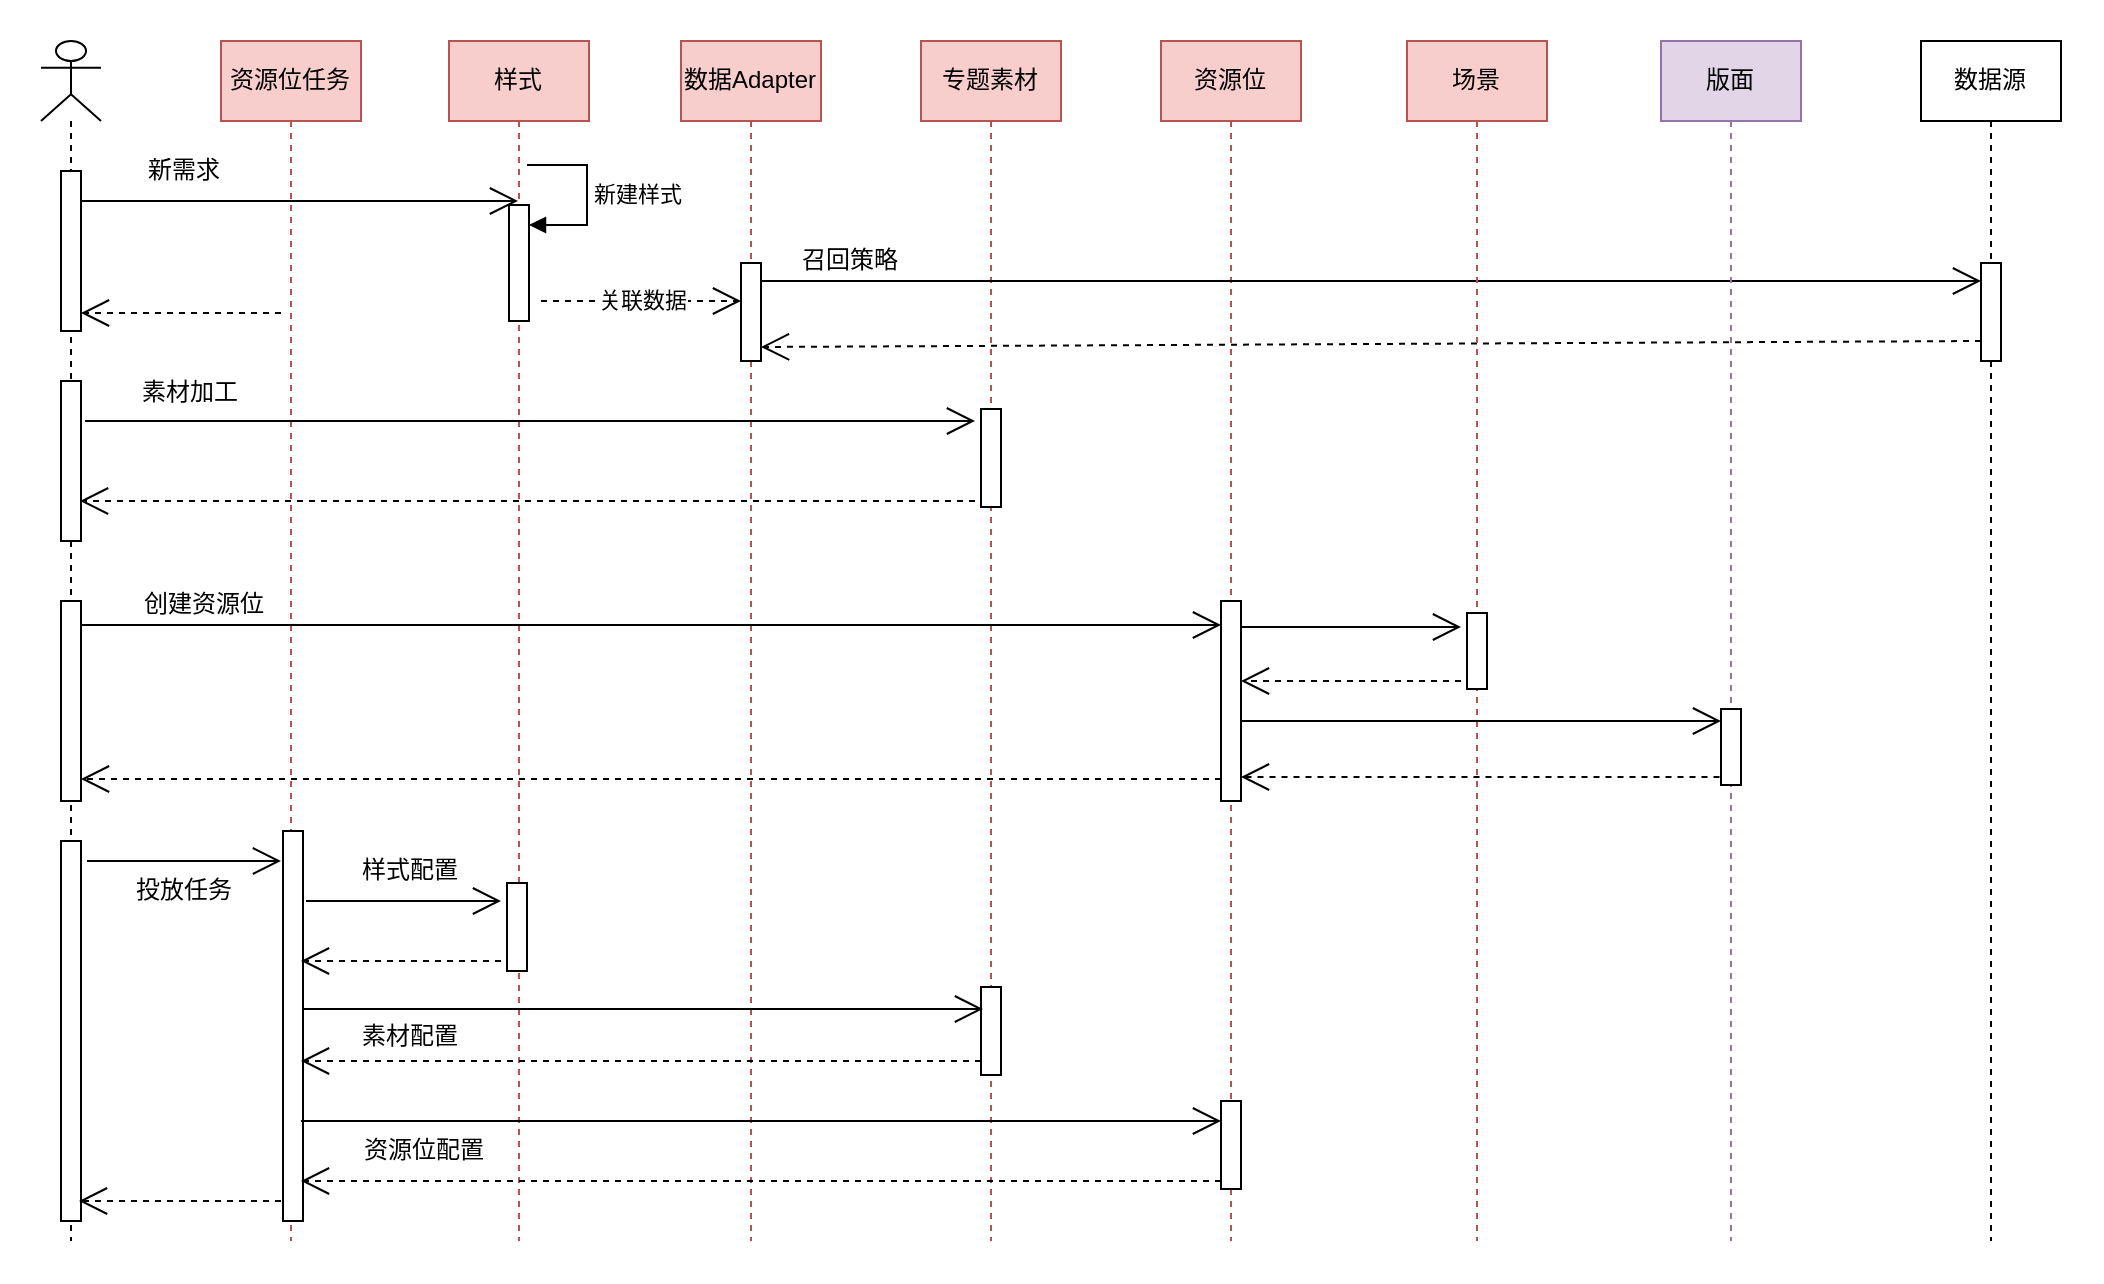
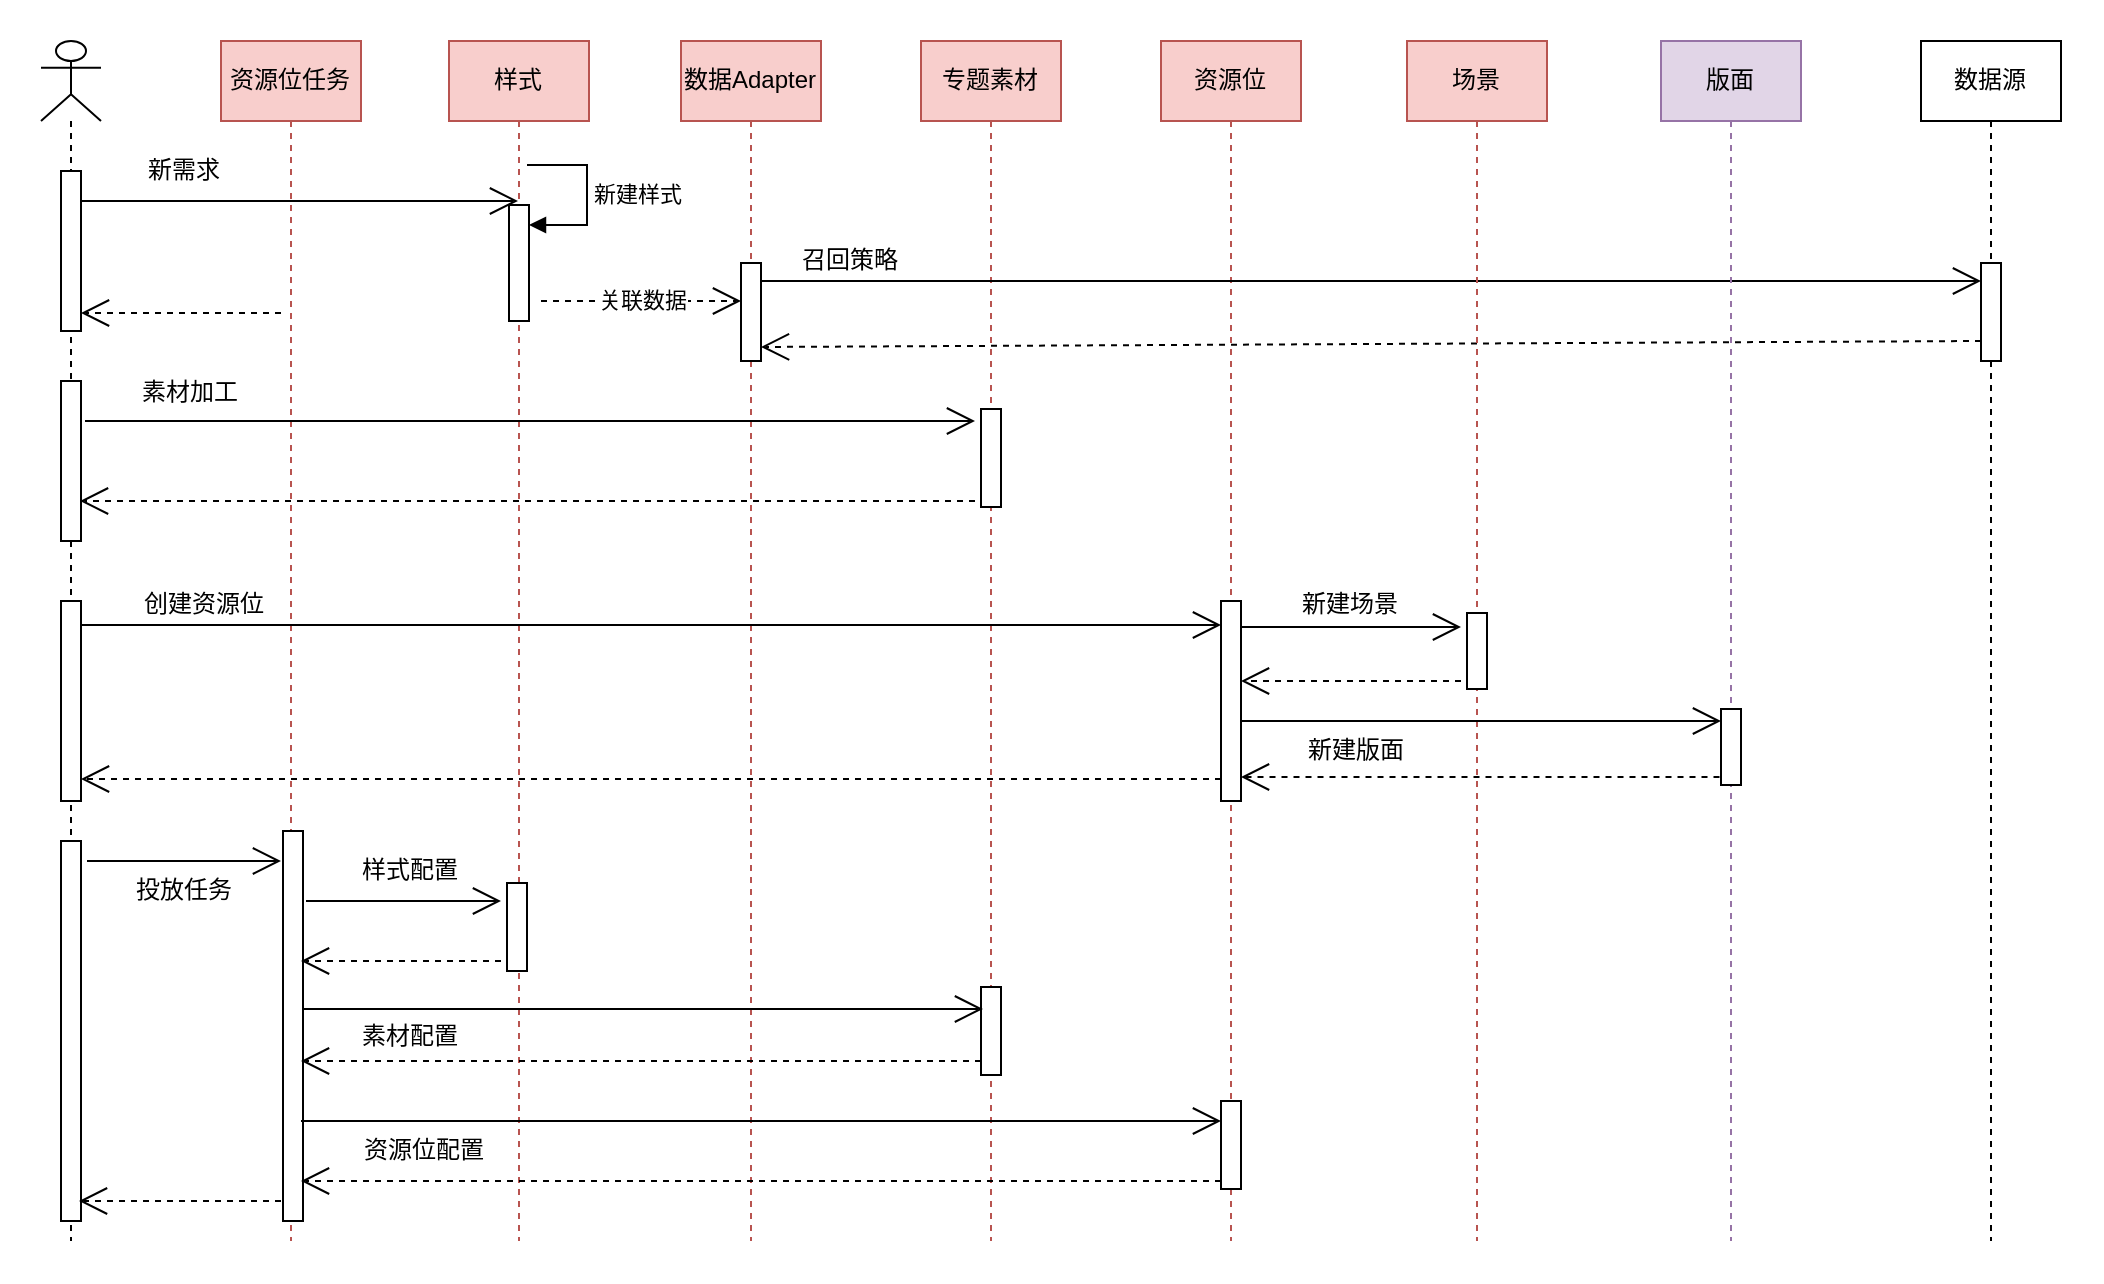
node "新建场景": added
node "新建版面": added
